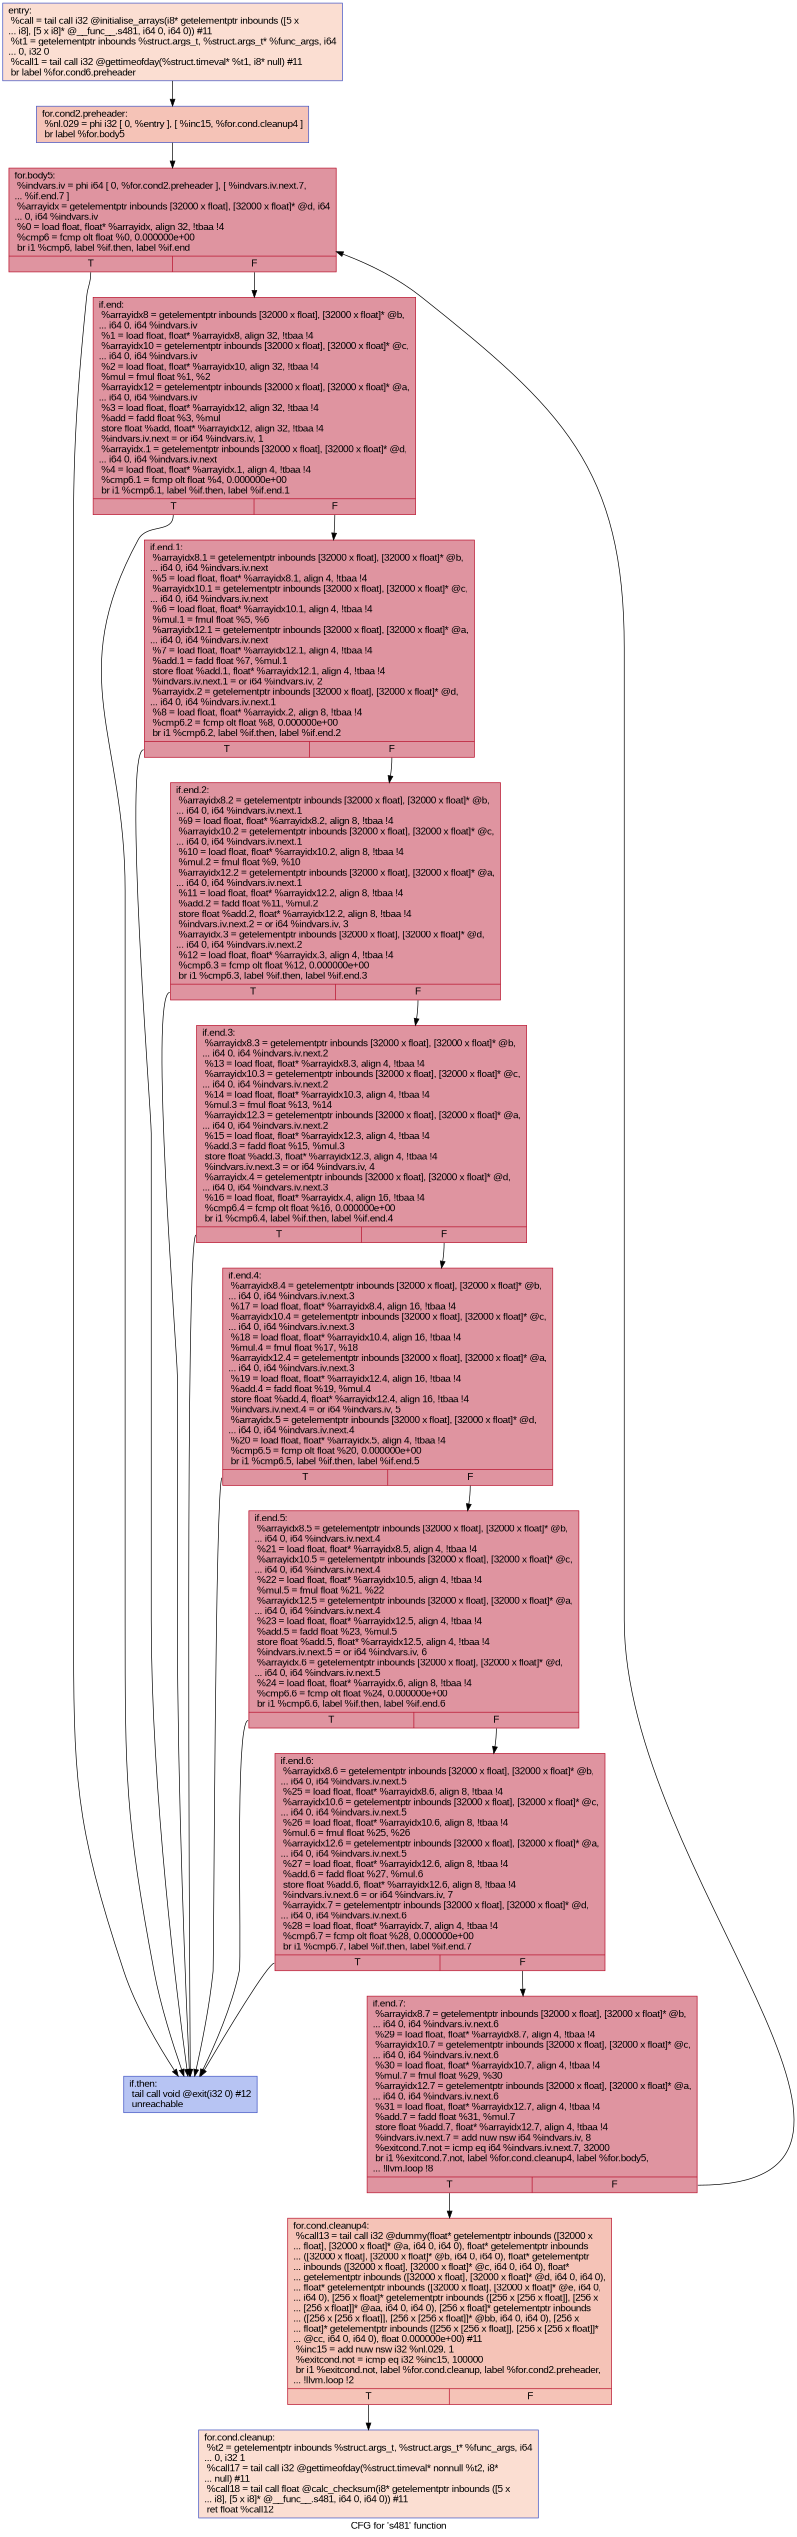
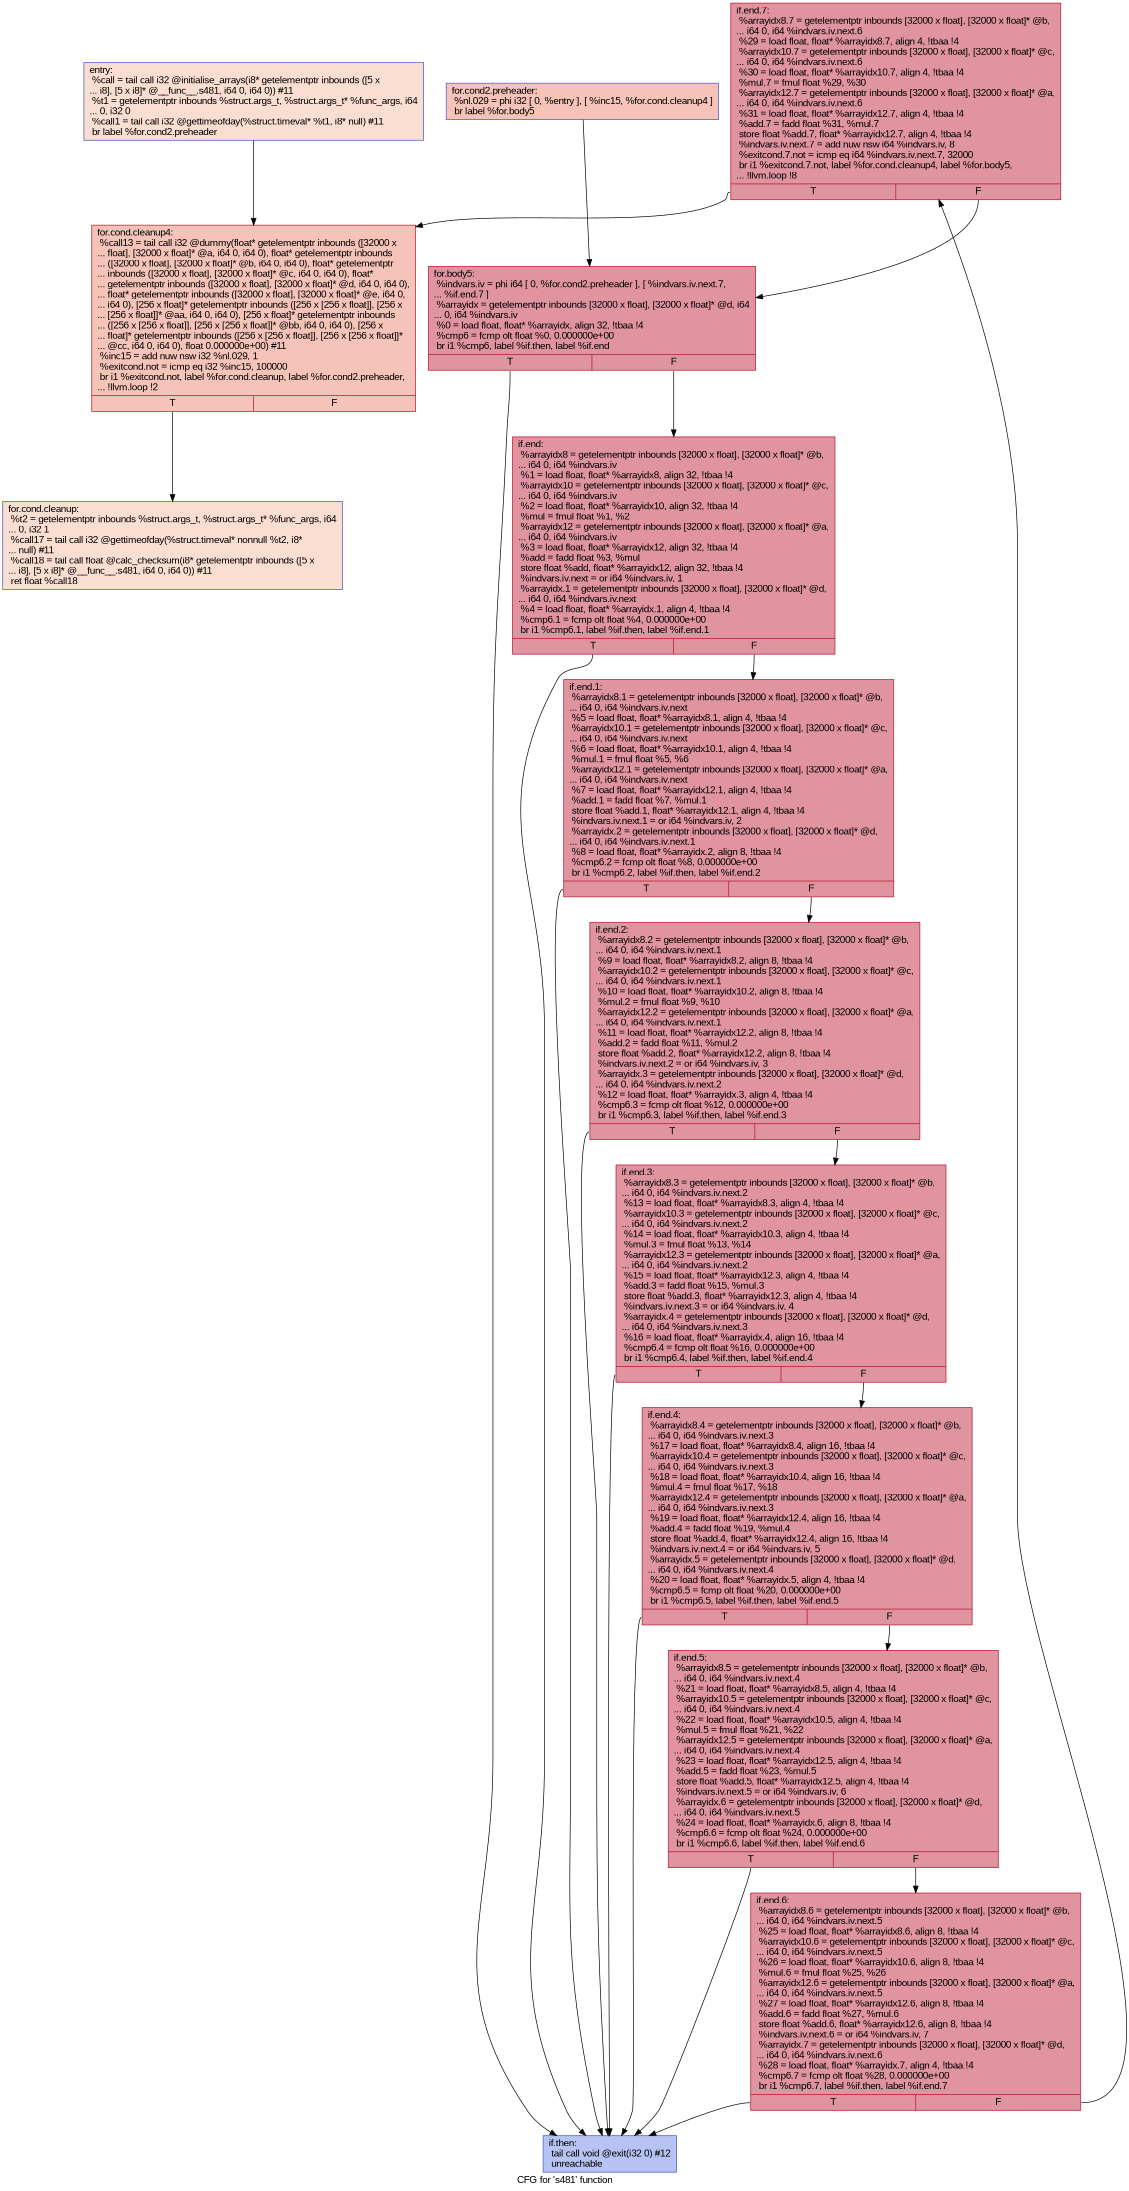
node "entry:": text "br label %for.cond6.preheader" -> "br label %for.cond2.preheader"
edge "entry:" -> "for.cond2.preheader:": now "entry:" -> "for.cond.cleanup4:"
node "for.cond.cleanup:": text "ret float %call12" -> "ret float %call18"
